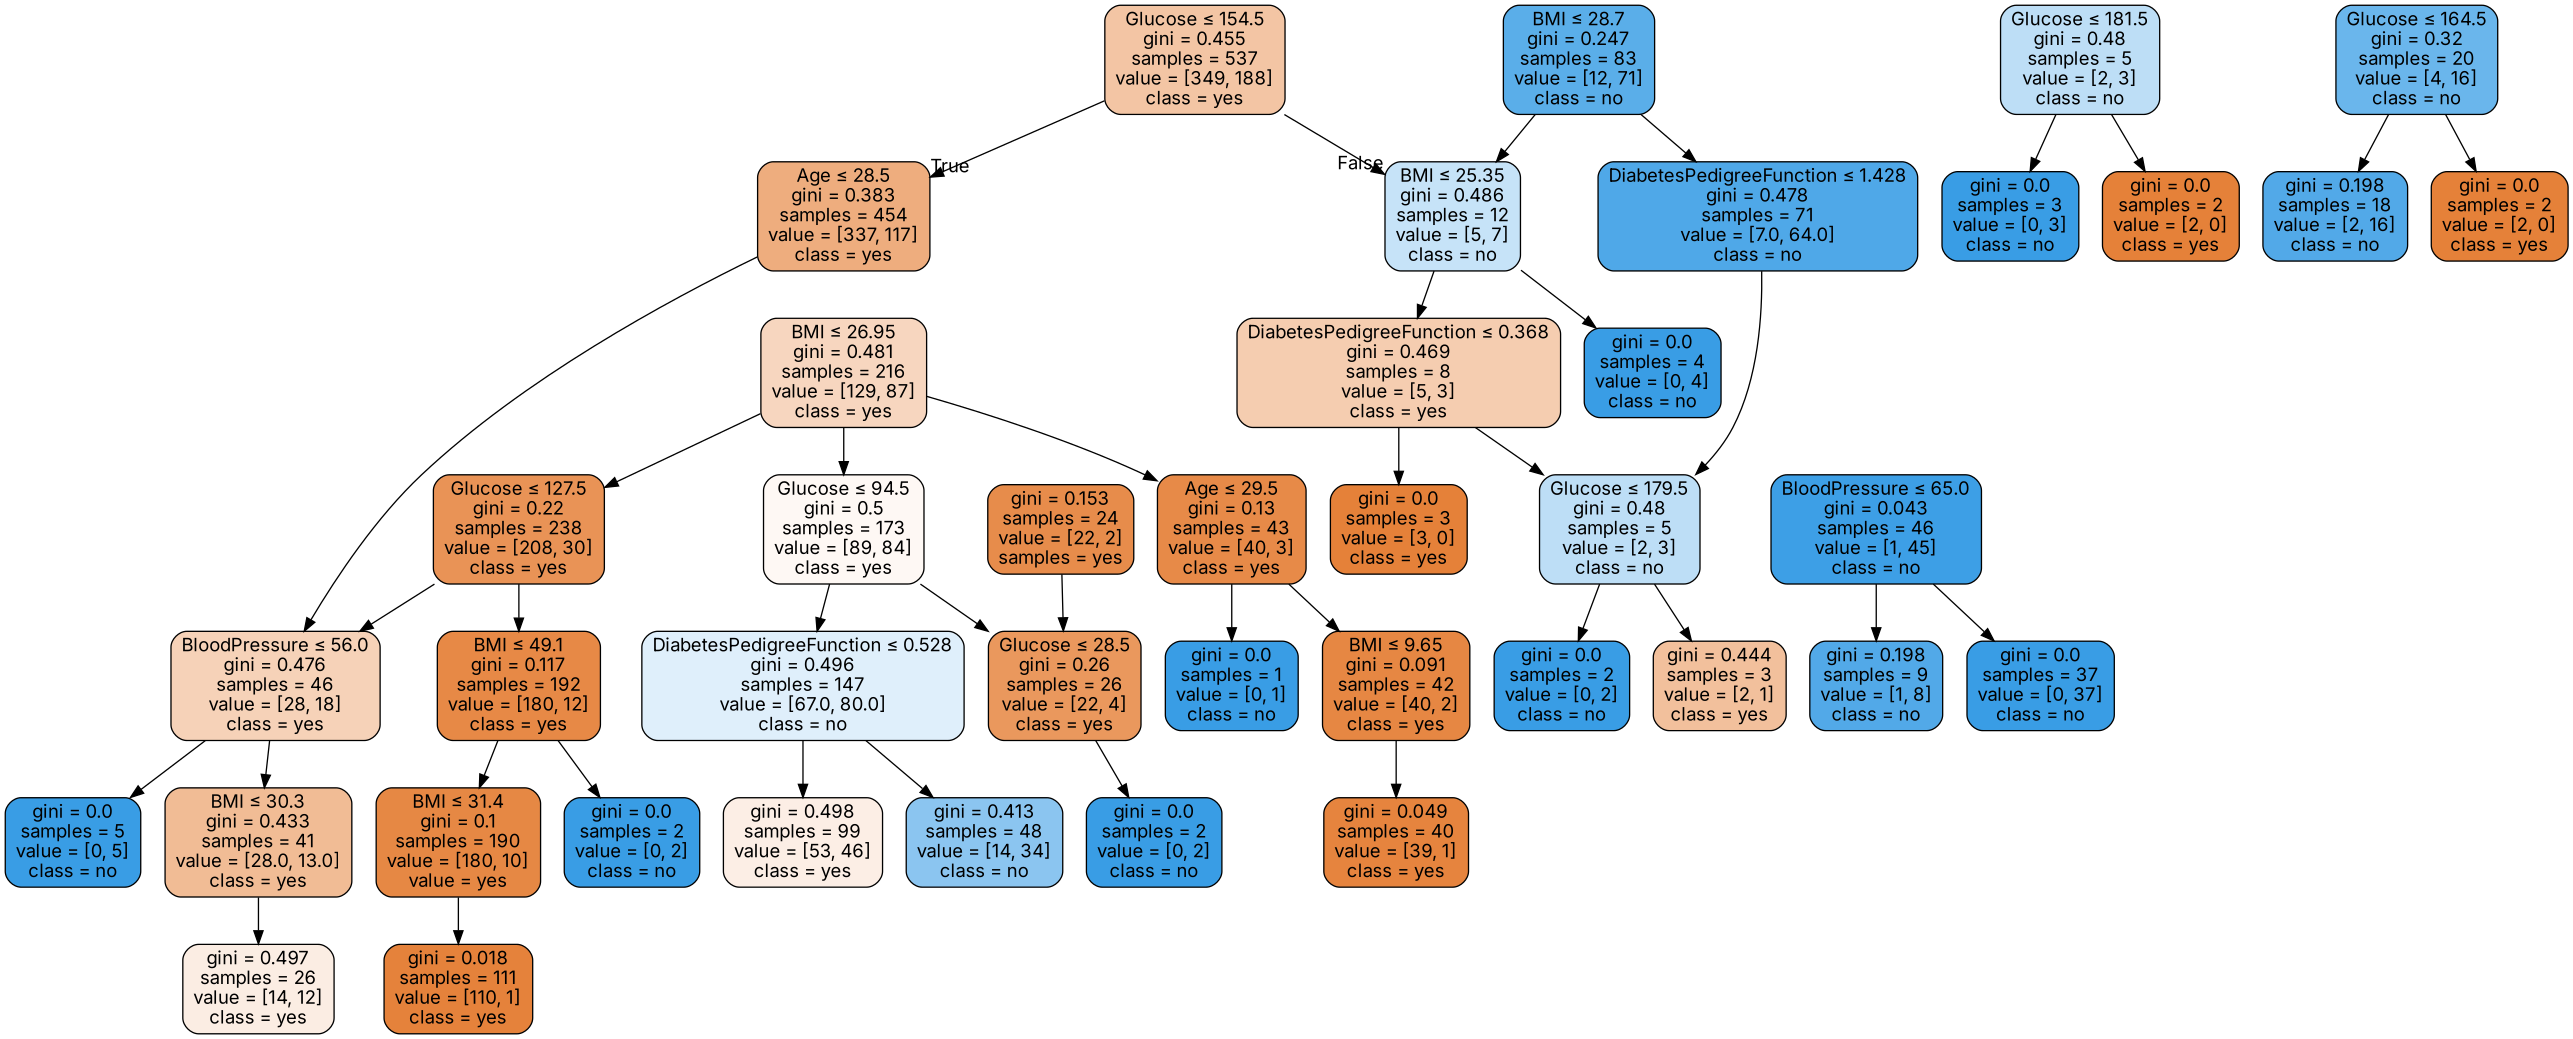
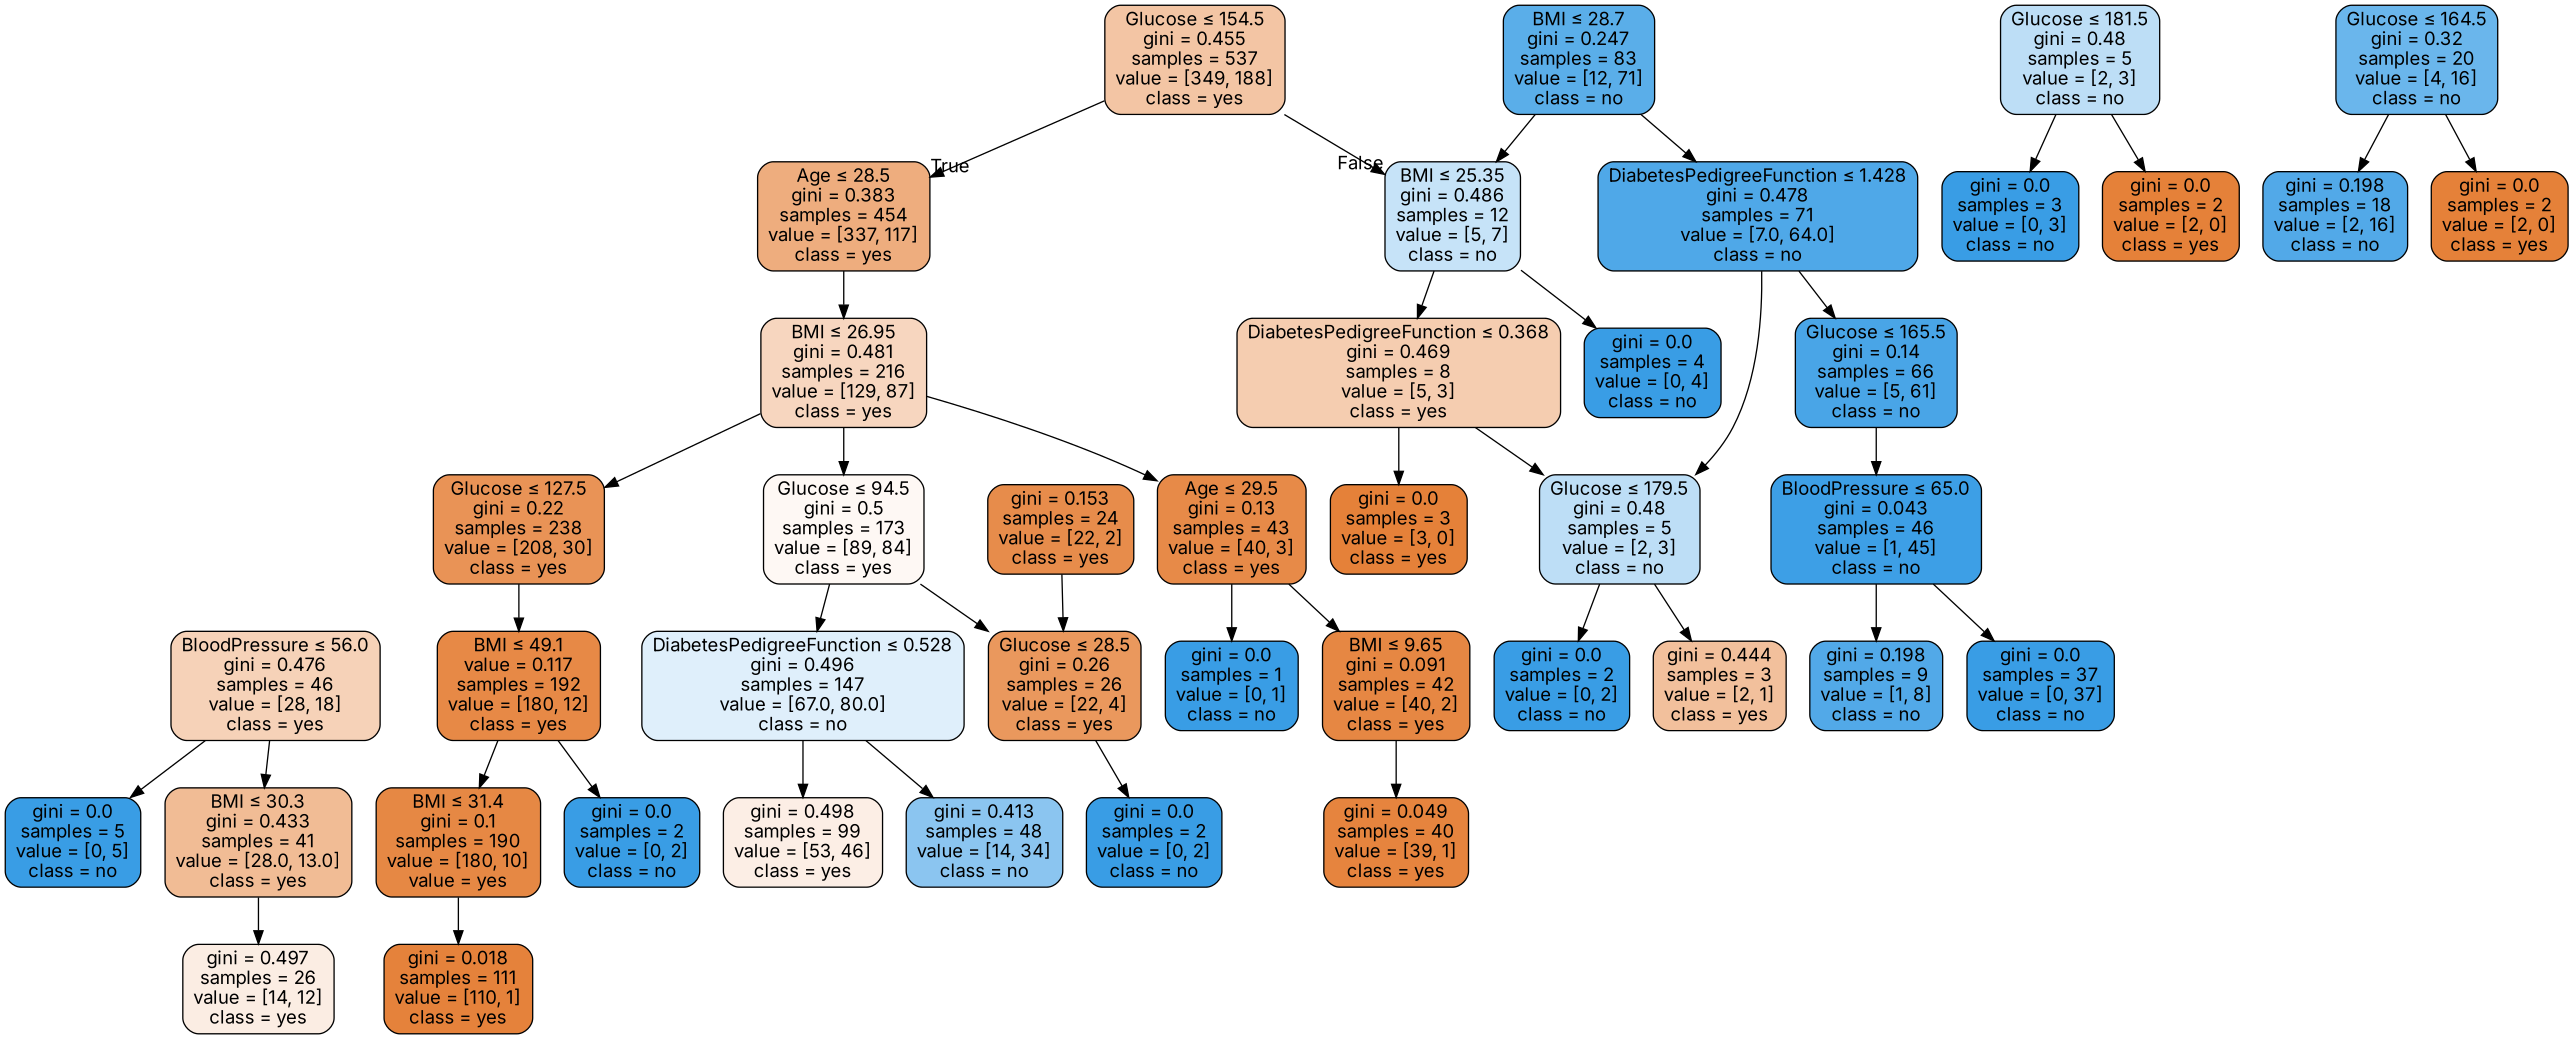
node "Glucose ≤ 165.5": added
edge "Age ≤ 28.5" -> "BloodPressure ≤ 56.0": now "Age ≤ 28.5" -> "BMI ≤ 26.95"
node "gini = 0.153": text "samples = yes" -> "class = yes"
edge "Glucose ≤ 127.5" -> "BloodPressure ≤ 56.0": removed
node "BMI ≤ 49.1": text "gini = 0.117" -> "value = 0.117"
